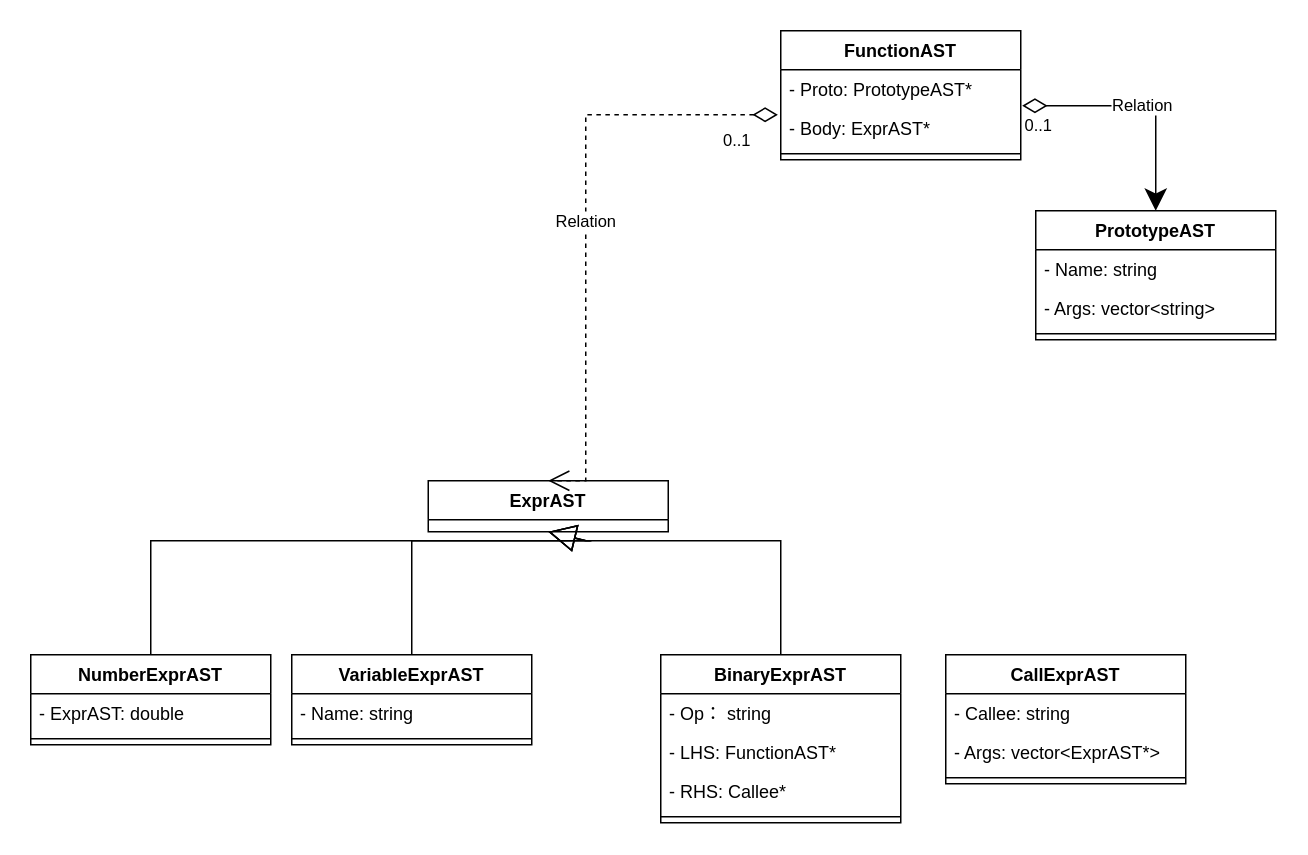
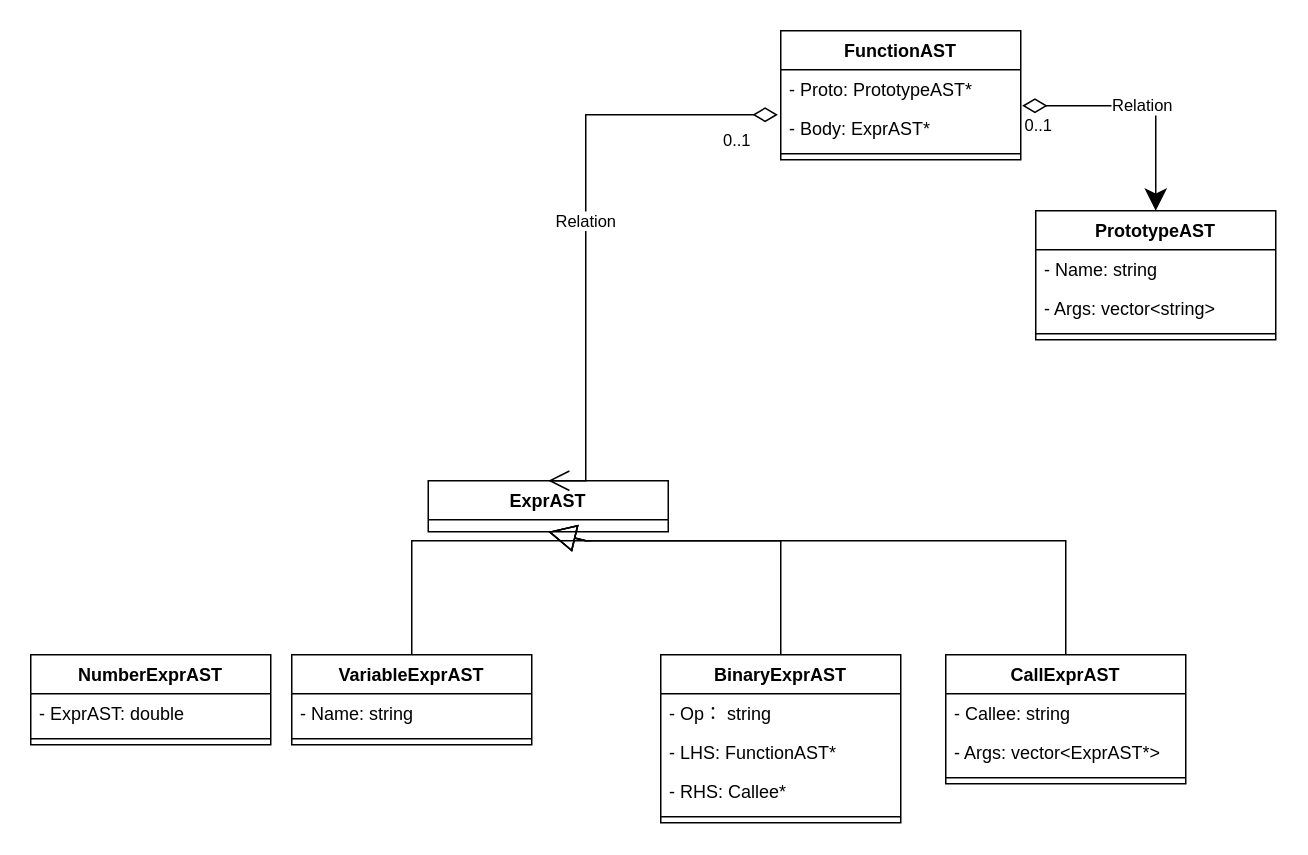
edge "- Body: ExprAST*" -- "ExprAST": style dashed -> solid
edge "NumberExprAST" -> "ExprAST": removed
edge "CallExprAST" -> "ExprAST": added
